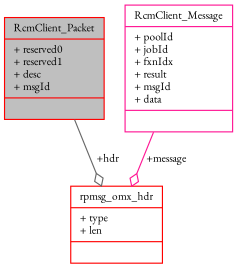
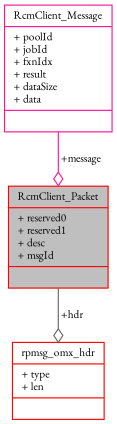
node "RcmClient_Message": text "+ msgId" -> "+ dataSize"
edge "RcmClient_Message" -> "rpmsg_omx_hdr": now "RcmClient_Message" -> "RcmClient_Packet"
